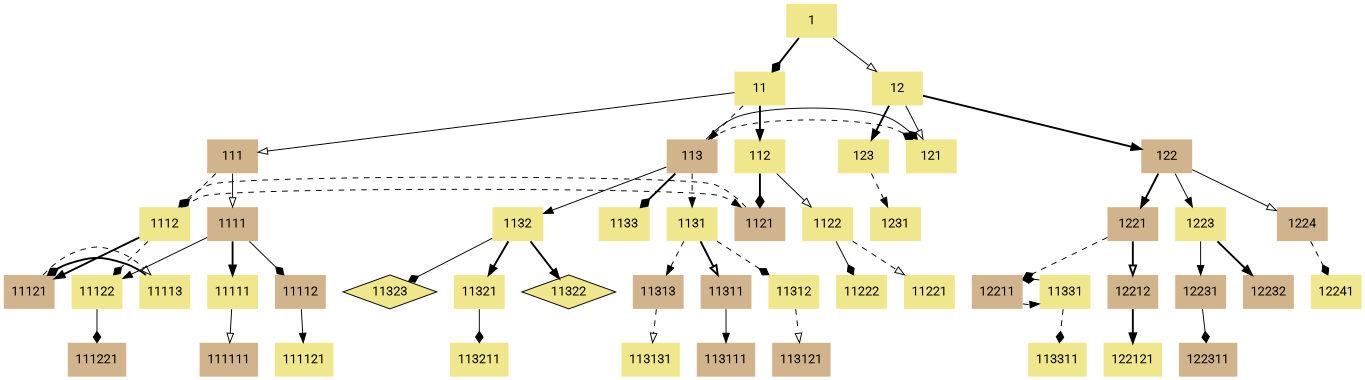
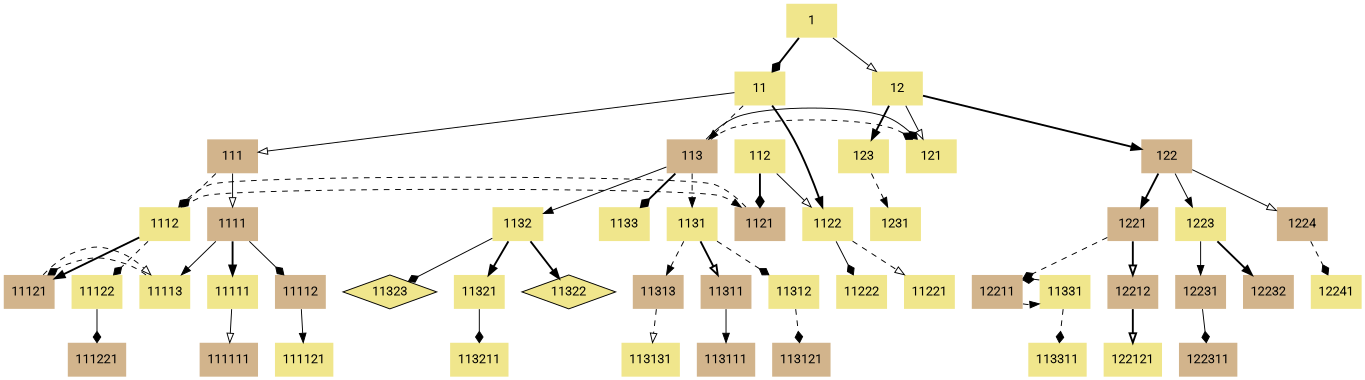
edge "11" -> "112": now "11" -> "1122"
edge "1111" -> "11122": now "1111" -> "11113"
edge "11113" -> "11121": style bold -> dashed
edge "11312" -> "113121": arrowhead onormal -> diamond
edge "12212" -> "122121": arrowhead normal -> onormal
